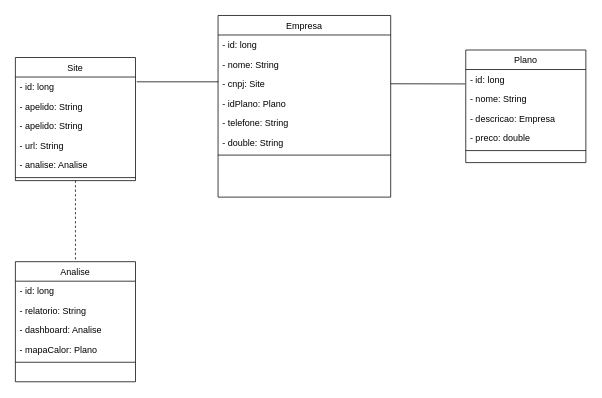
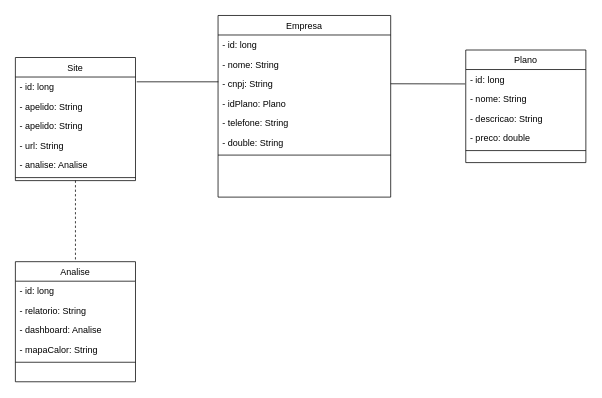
node "- cnpj: Site": label "- cnpj: Site" -> "- cnpj: String"
node "- descricao: Empresa": label "- descricao: Empresa" -> "- descricao: String"
node "- mapaCalor: Plano": label "- mapaCalor: Plano" -> "- mapaCalor: String"
